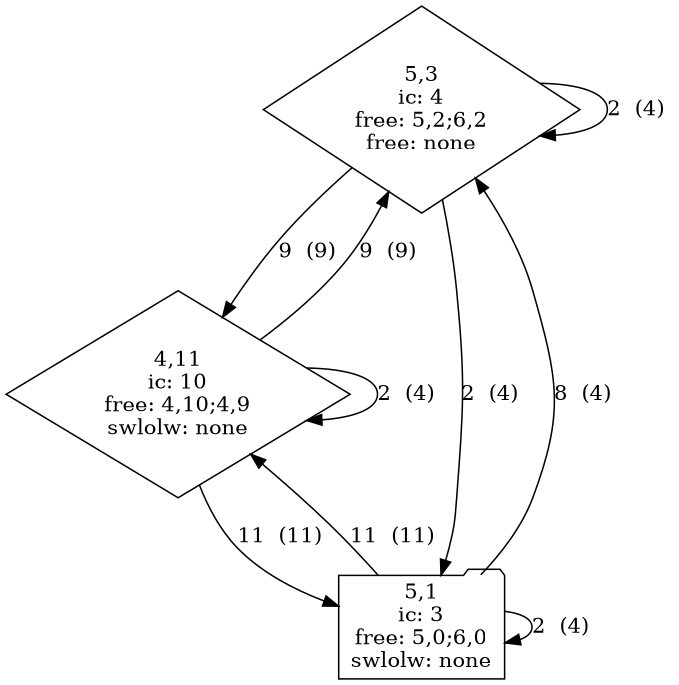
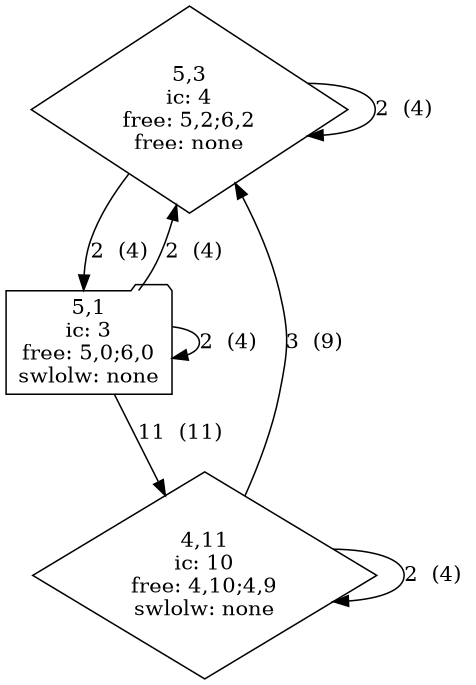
edge "5,3 ic: 4 free: 5,2;6,2 free: none" -> "4,11 ic: 10 free: 4,10;4,9 swlolw: none": removed, label "9  (9)"
edge "4,11 ic: 10 free: 4,10;4,9 swlolw: none" -> "5,3 ic: 4 free: 5,2;6,2 free: none": label "9  (9) " -> "3  (9) "
edge "5,1 ic: 3 free: 5,0;6,0 swlolw: none" -> "5,3 ic: 4 free: 5,2;6,2 free: none": label "8  (4) " -> "2  (4) "
edge "4,11 ic: 10 free: 4,10;4,9 swlolw: none" -> "5,1 ic: 3 free: 5,0;6,0 swlolw: none": removed, label "11  (11)"
